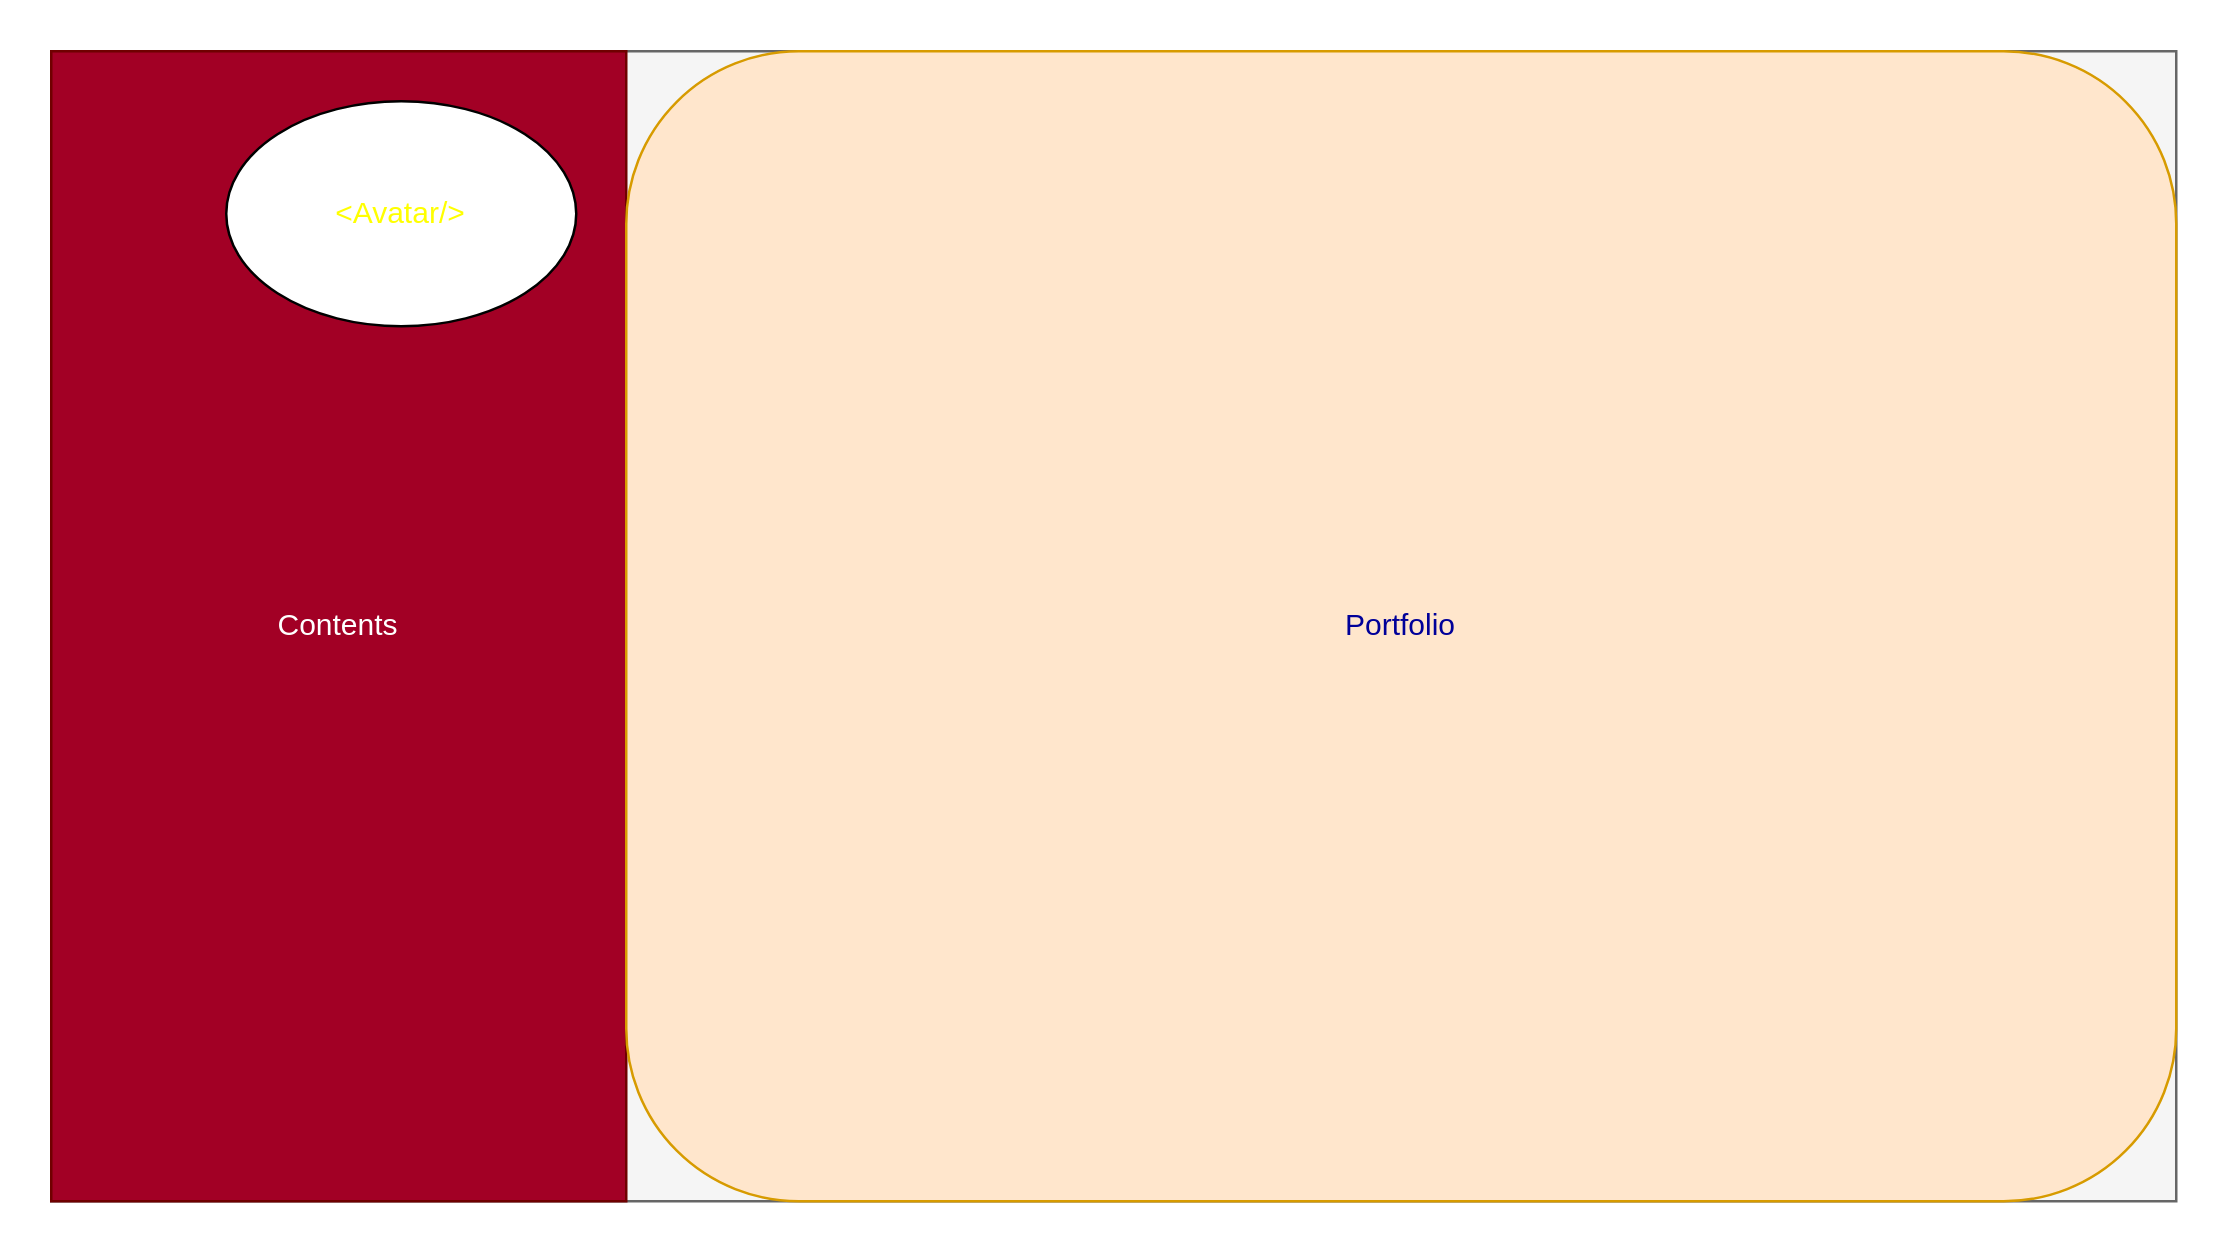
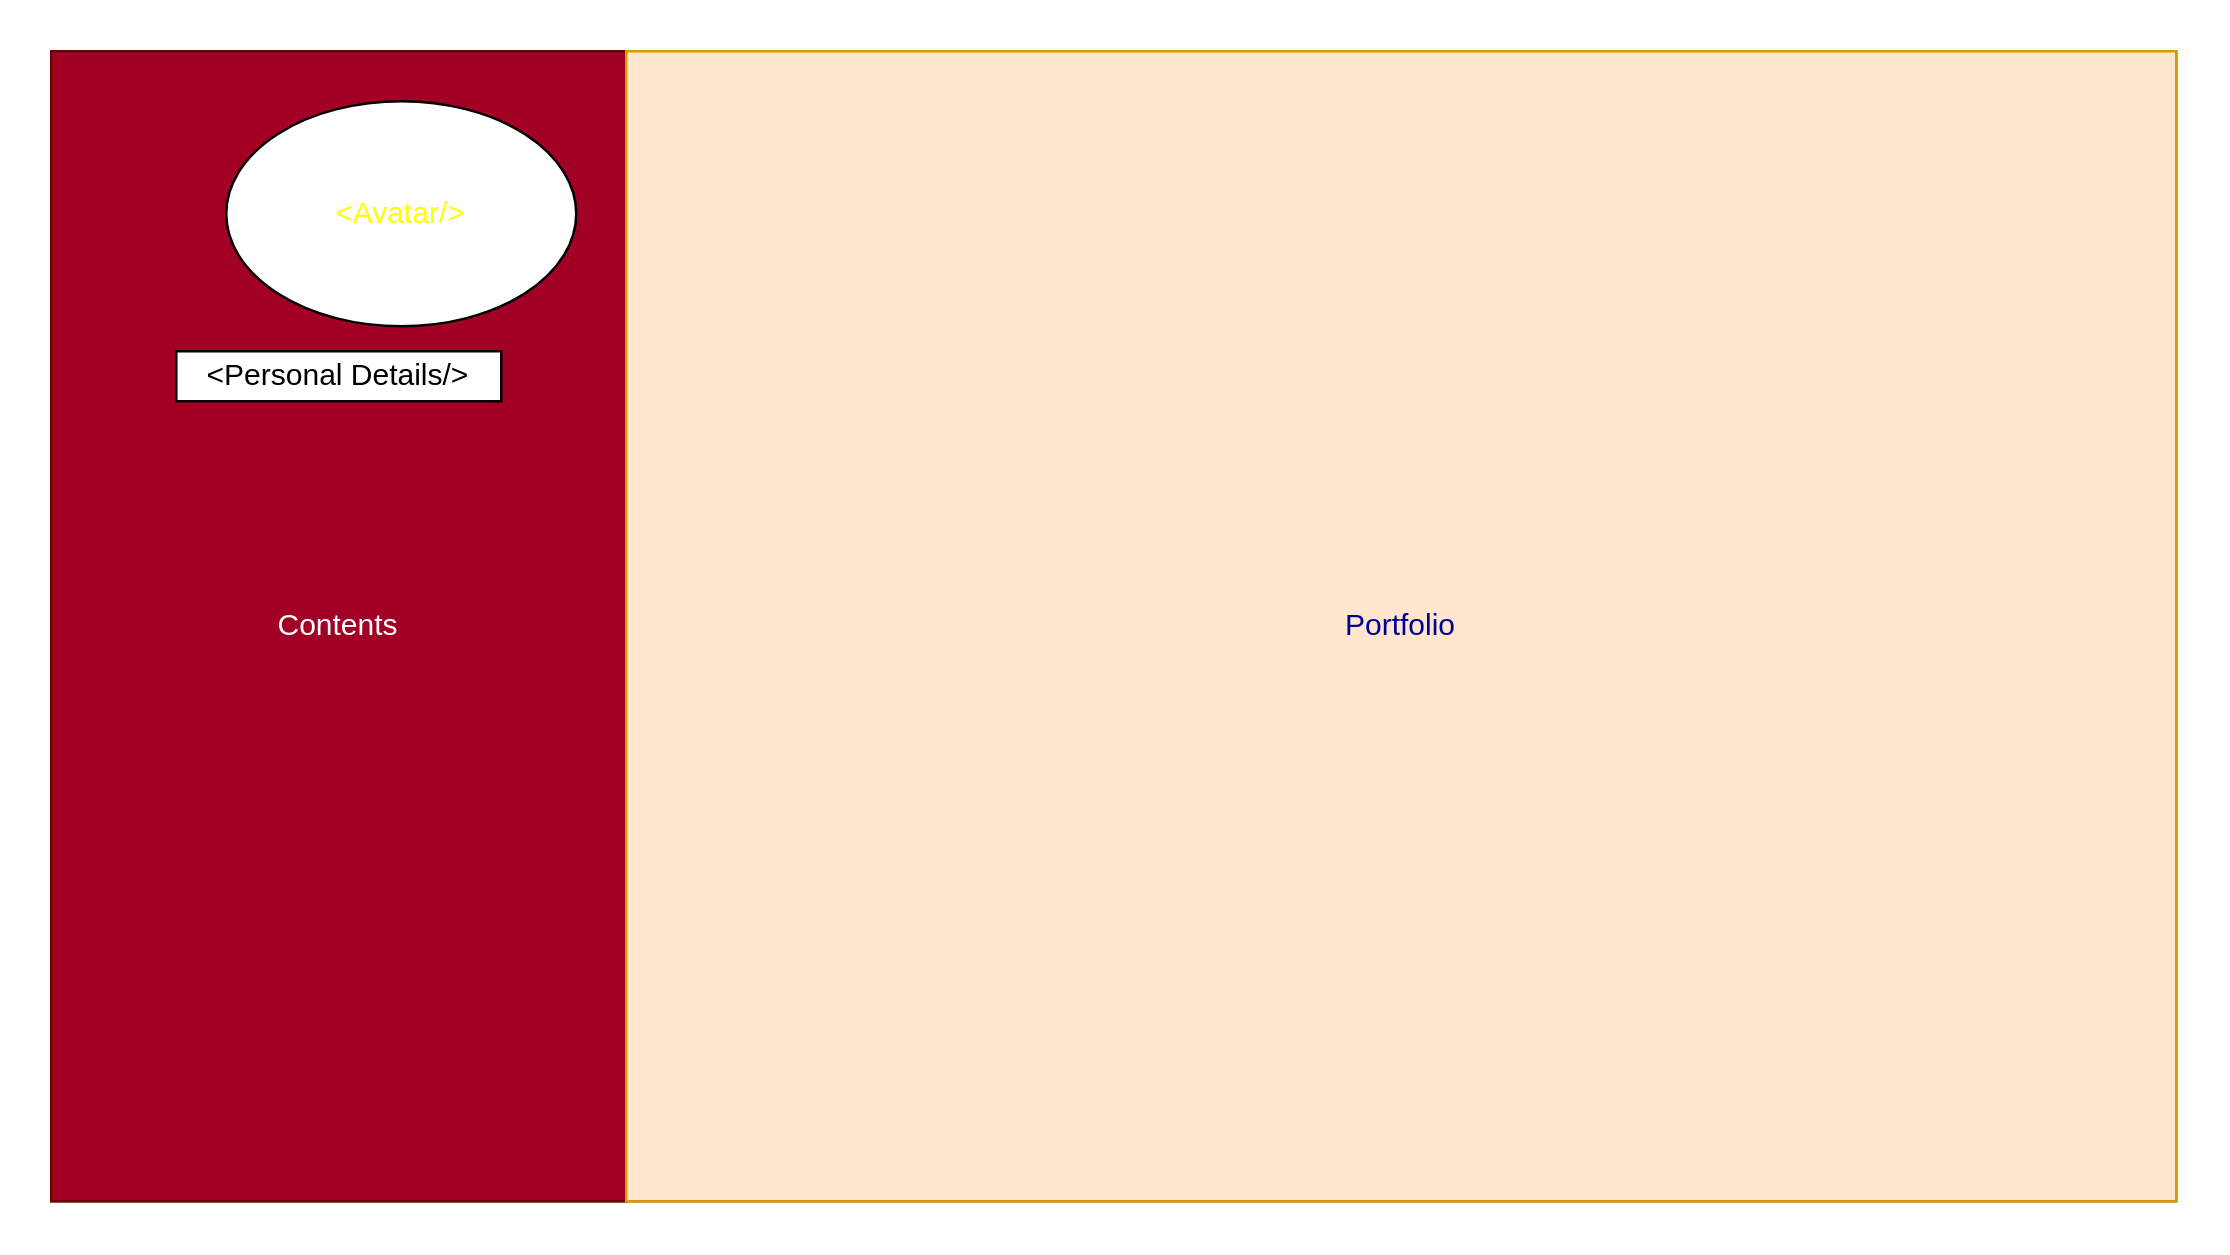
node "<Personal Details/>": added
node "Portfolio": shape rounded rectangle -> rectangle
